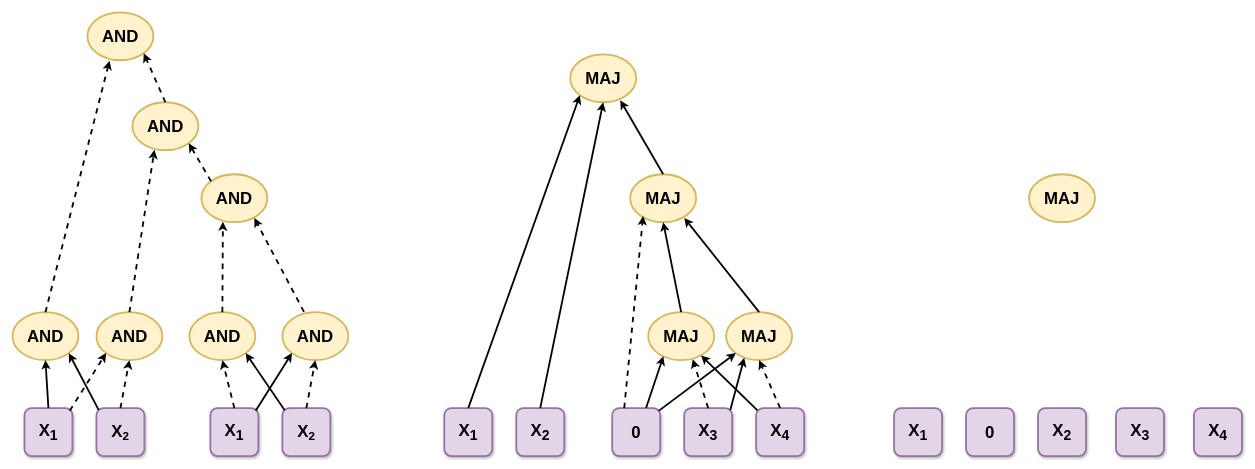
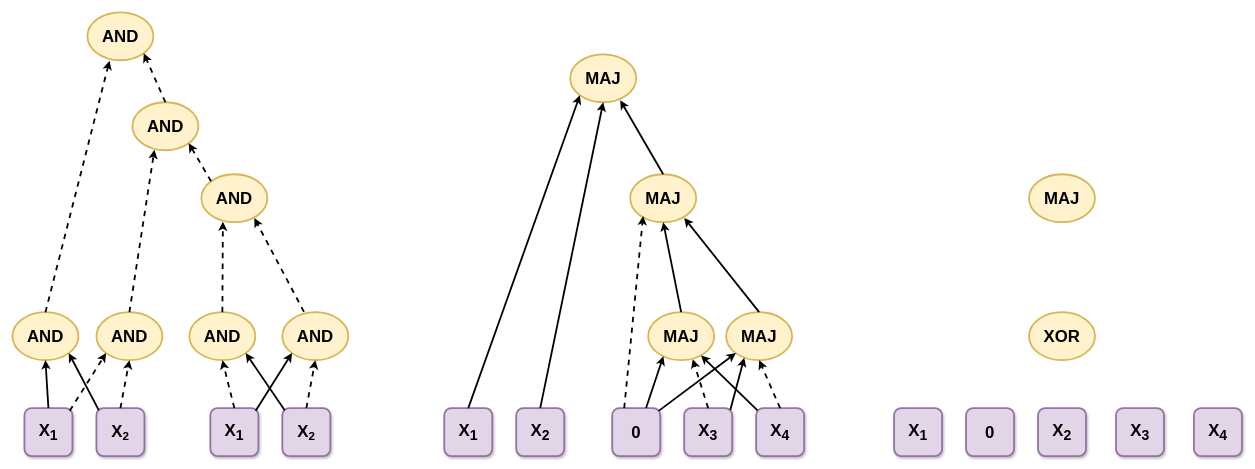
node "XOR": added
